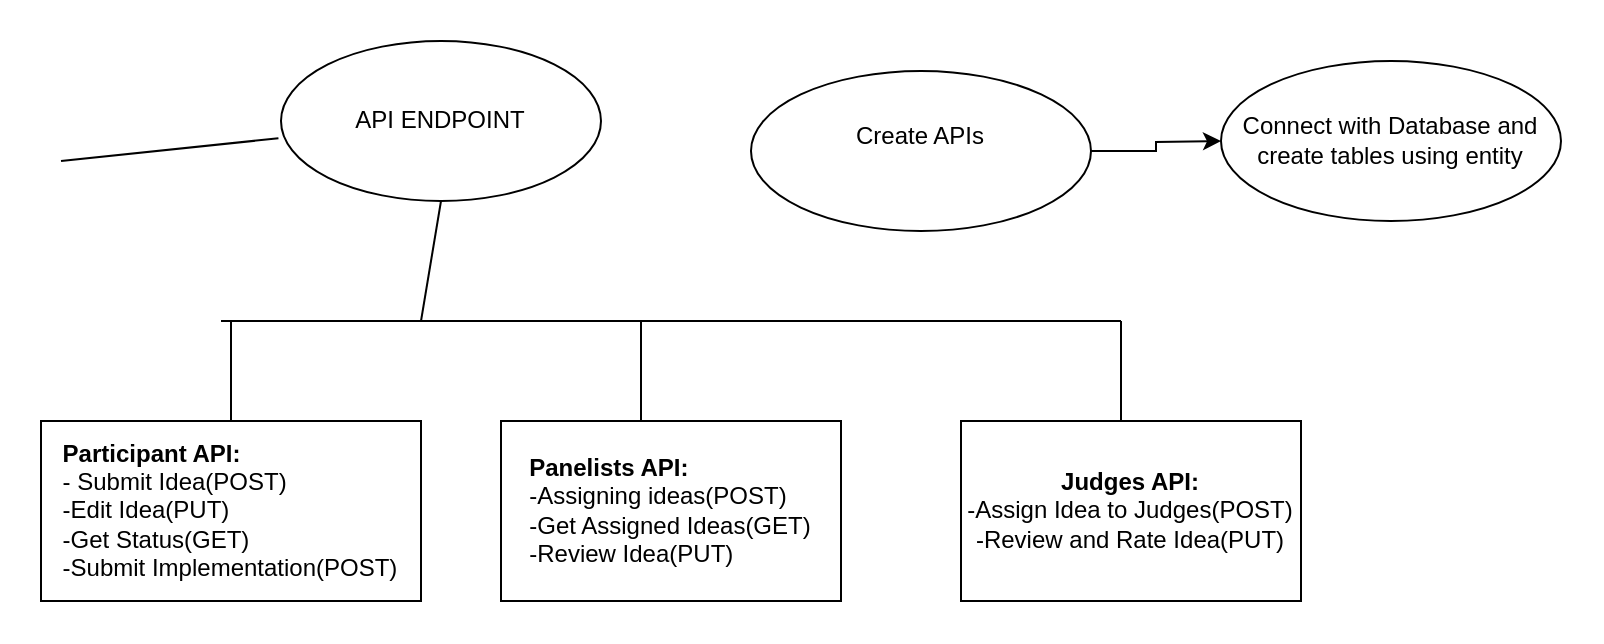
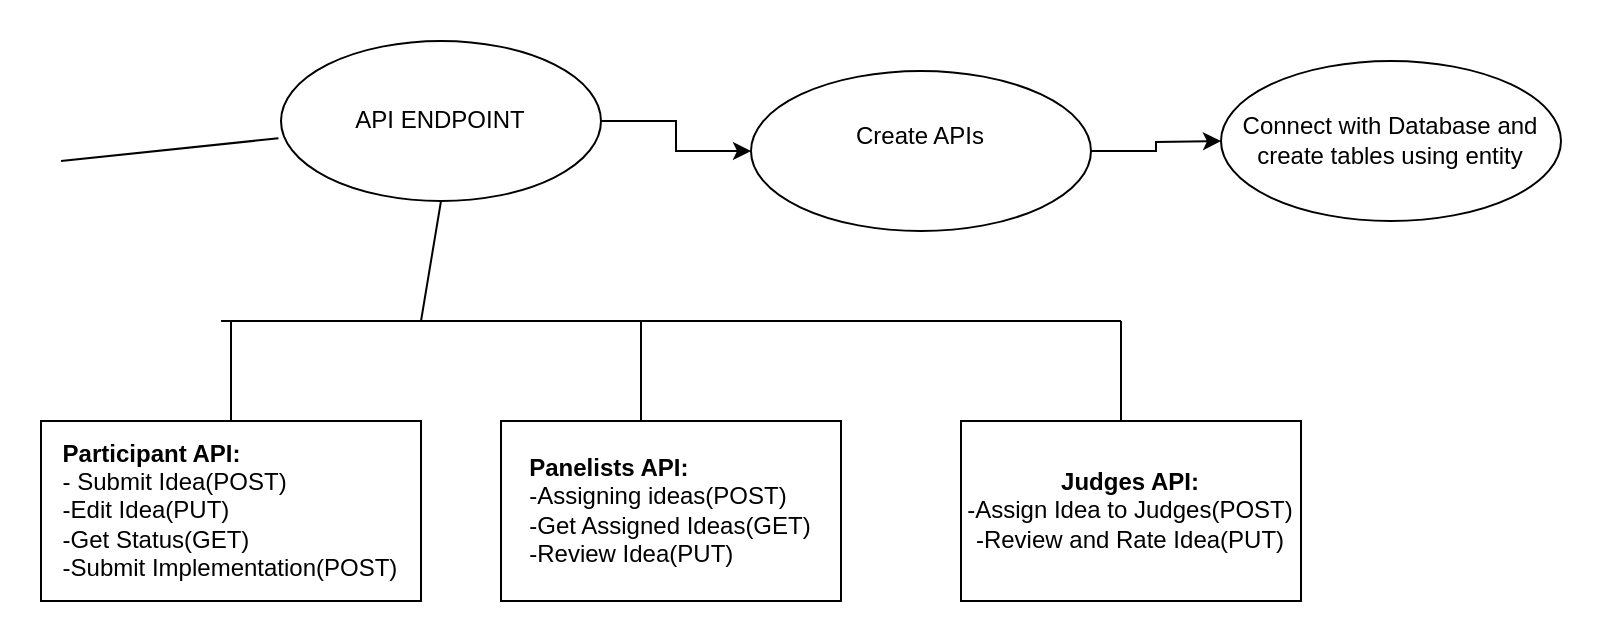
edge "API ENDPOINT" -> "Create APIs": added
